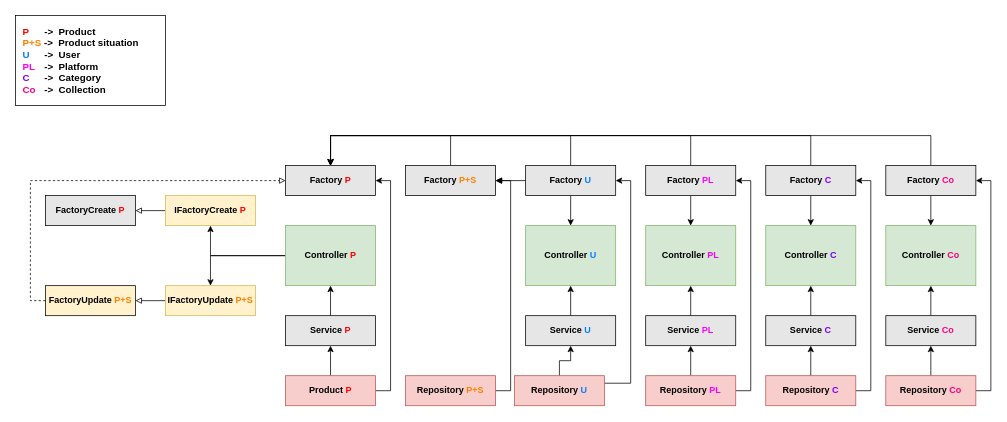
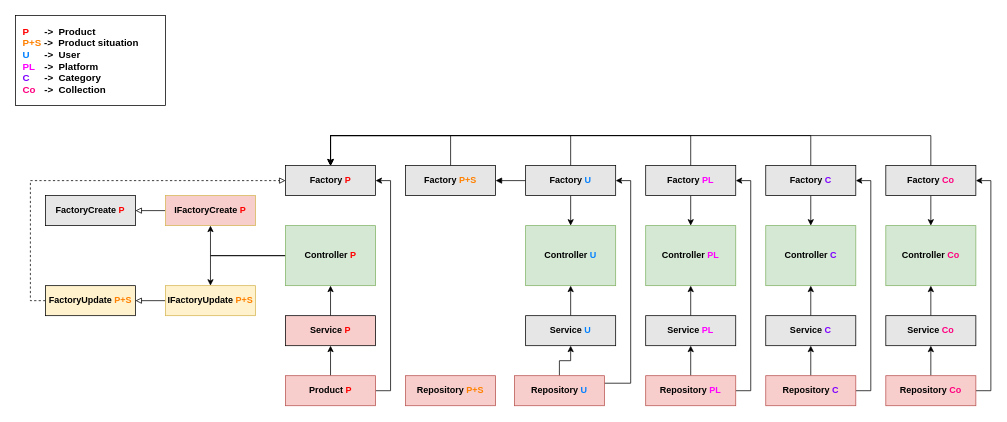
node "IFactoryCreate P": fillcolor #fff2cc -> #f8cecc
edge "Repository P+S" -> "Factory P+S": removed
node "Service P": fillcolor #e6e6e6 -> #f8cecc
